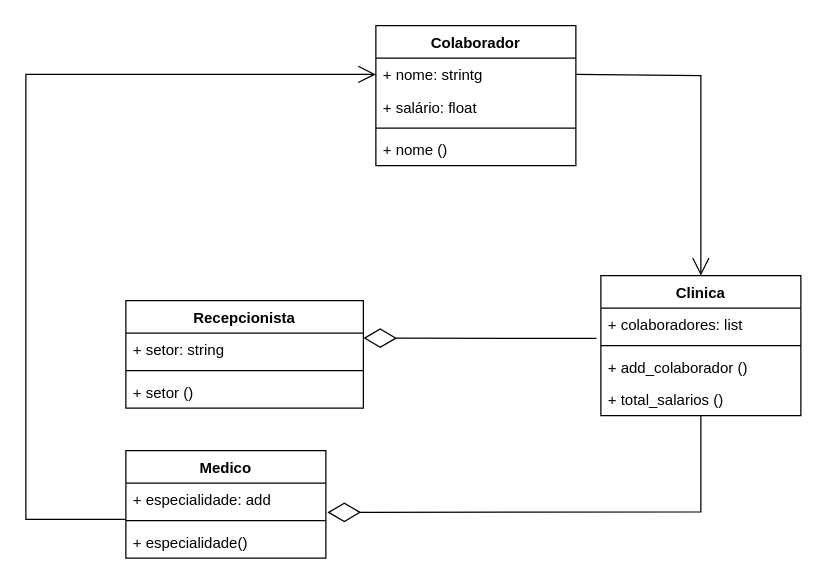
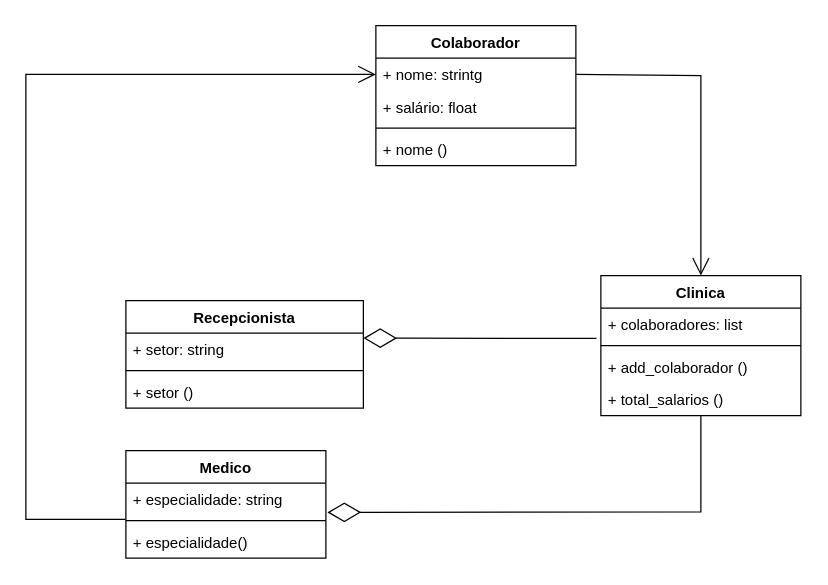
node "+ especialidade: add": label "+ especialidade: add" -> "+ especialidade: string"
